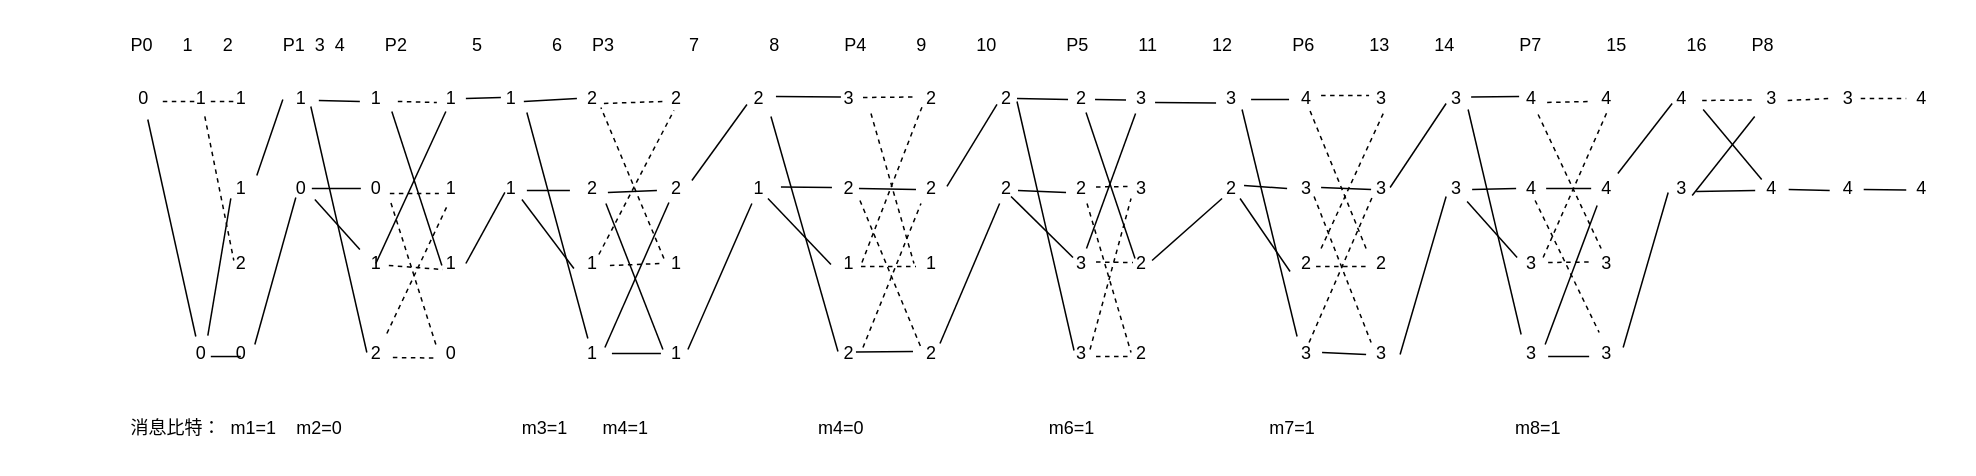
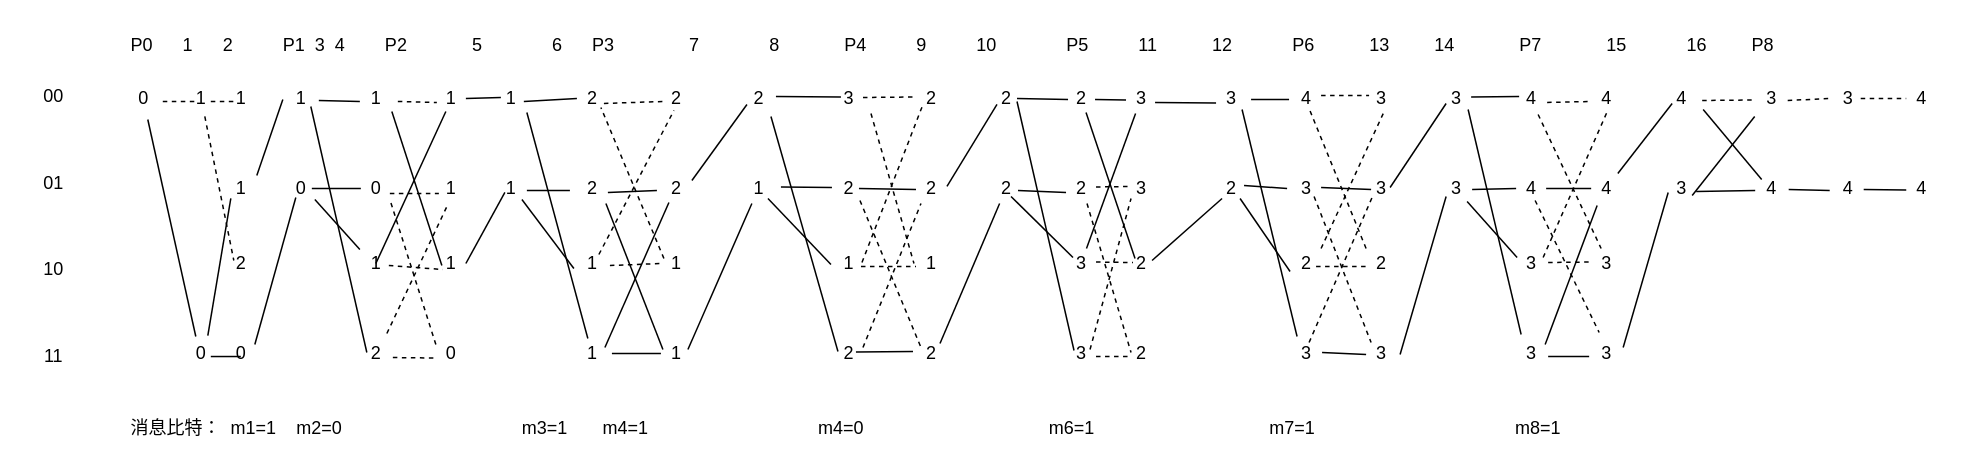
node "00 01 10 11": added
